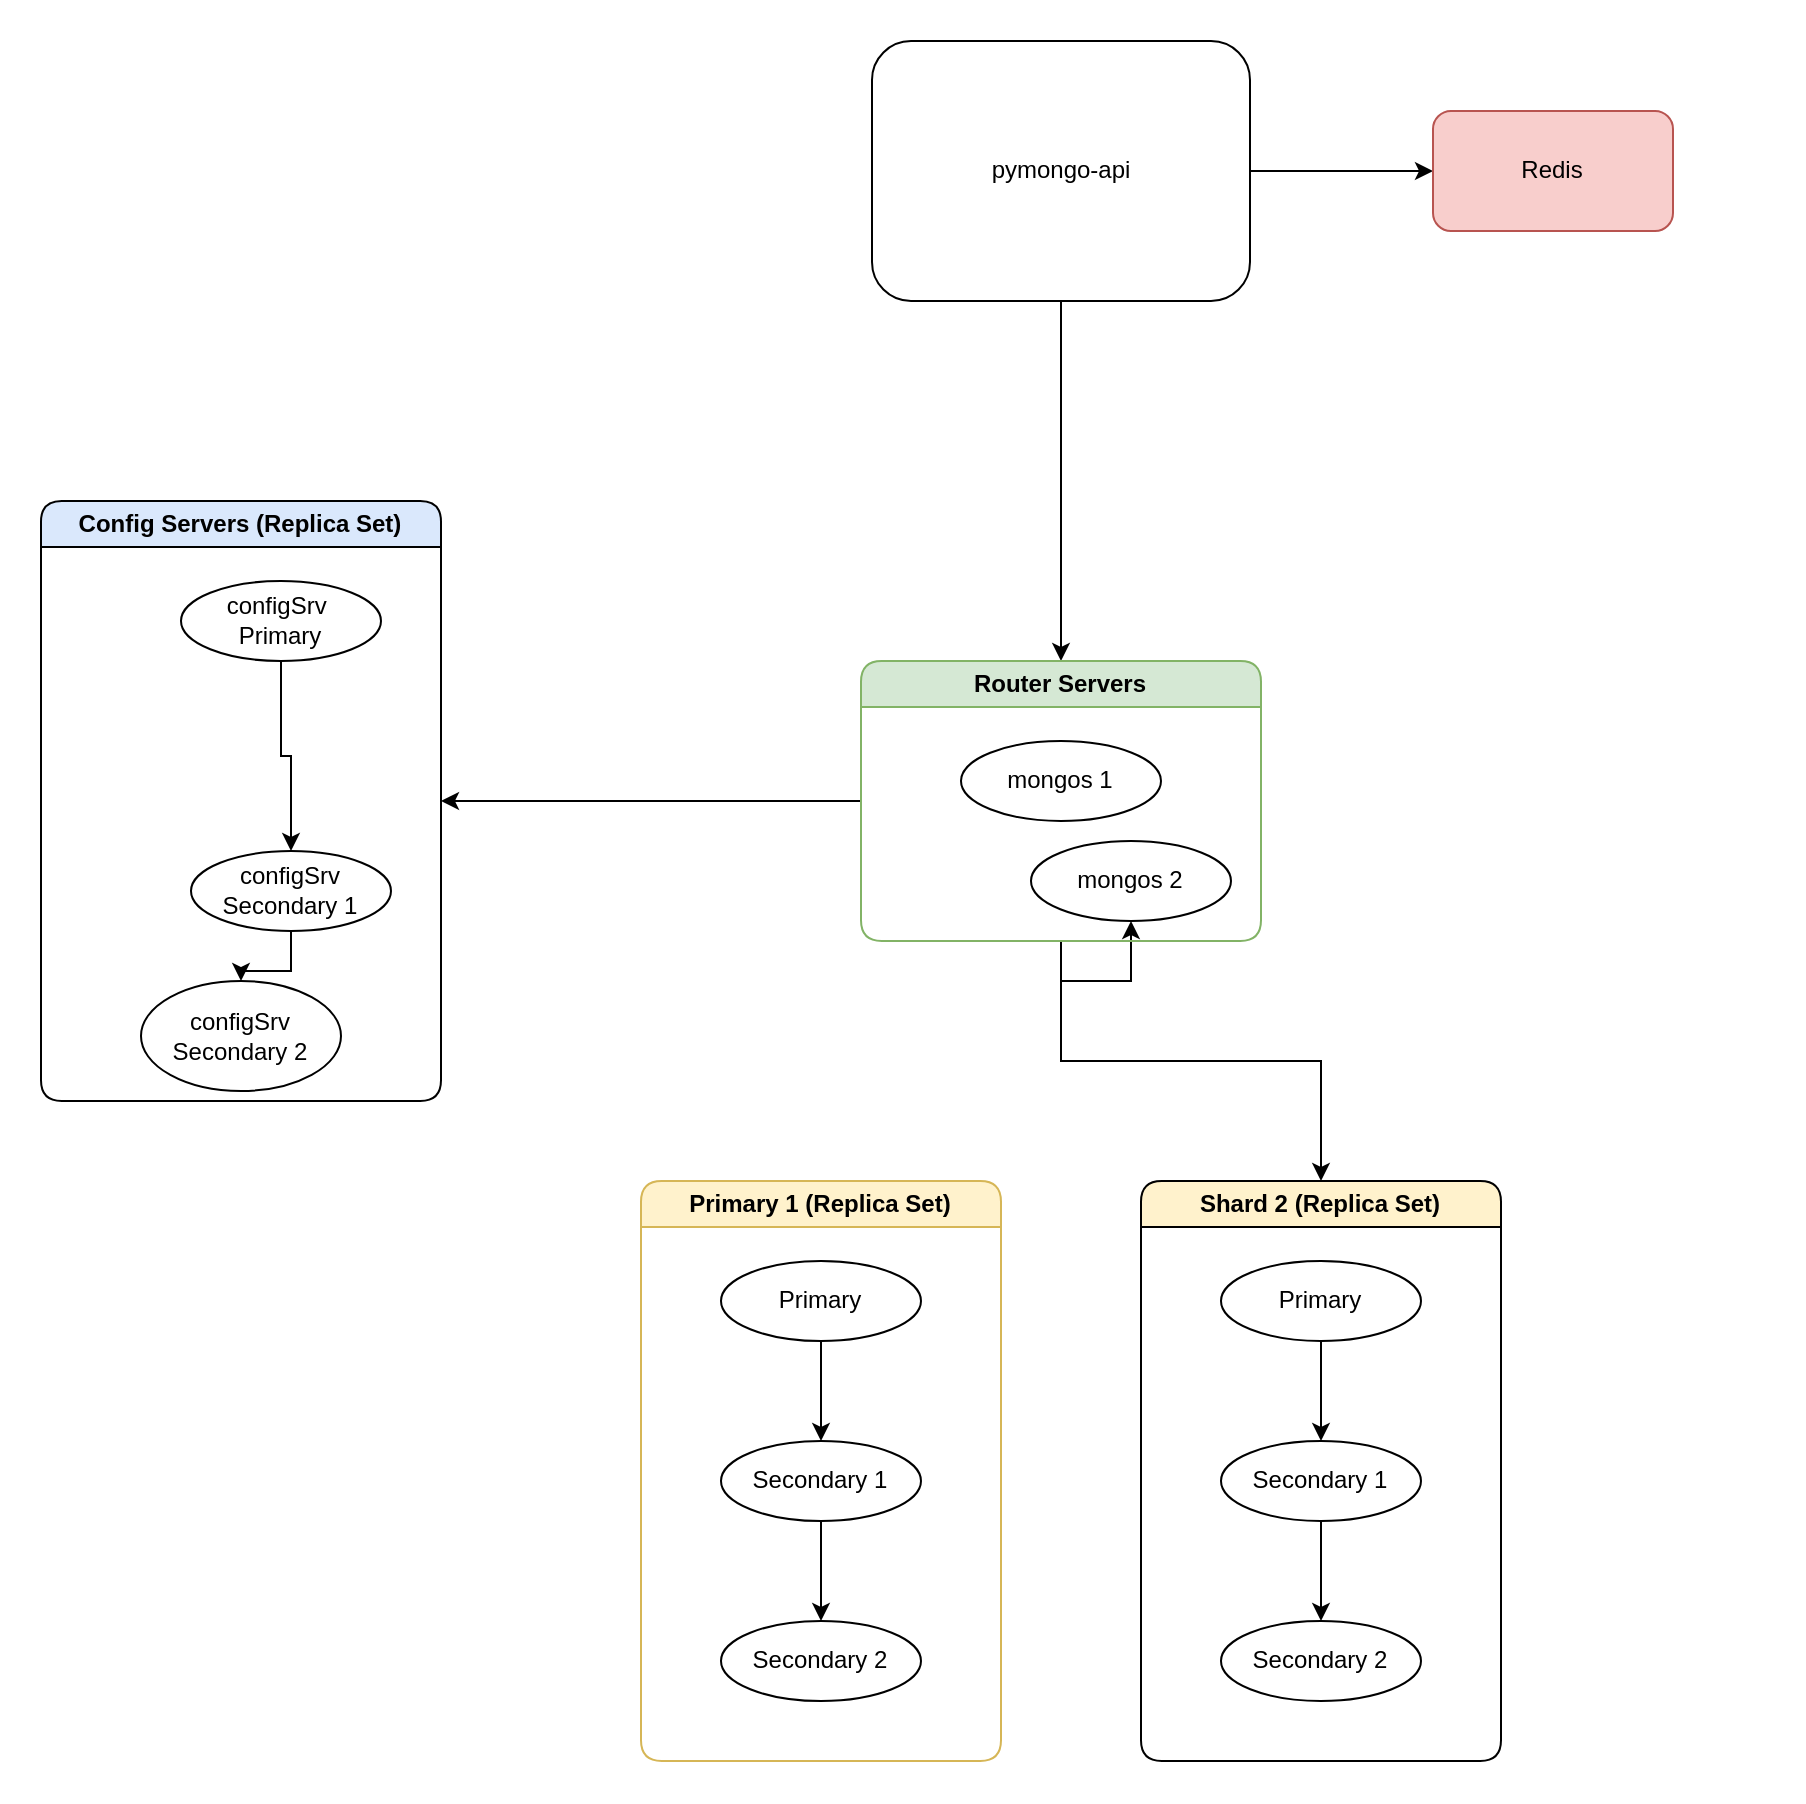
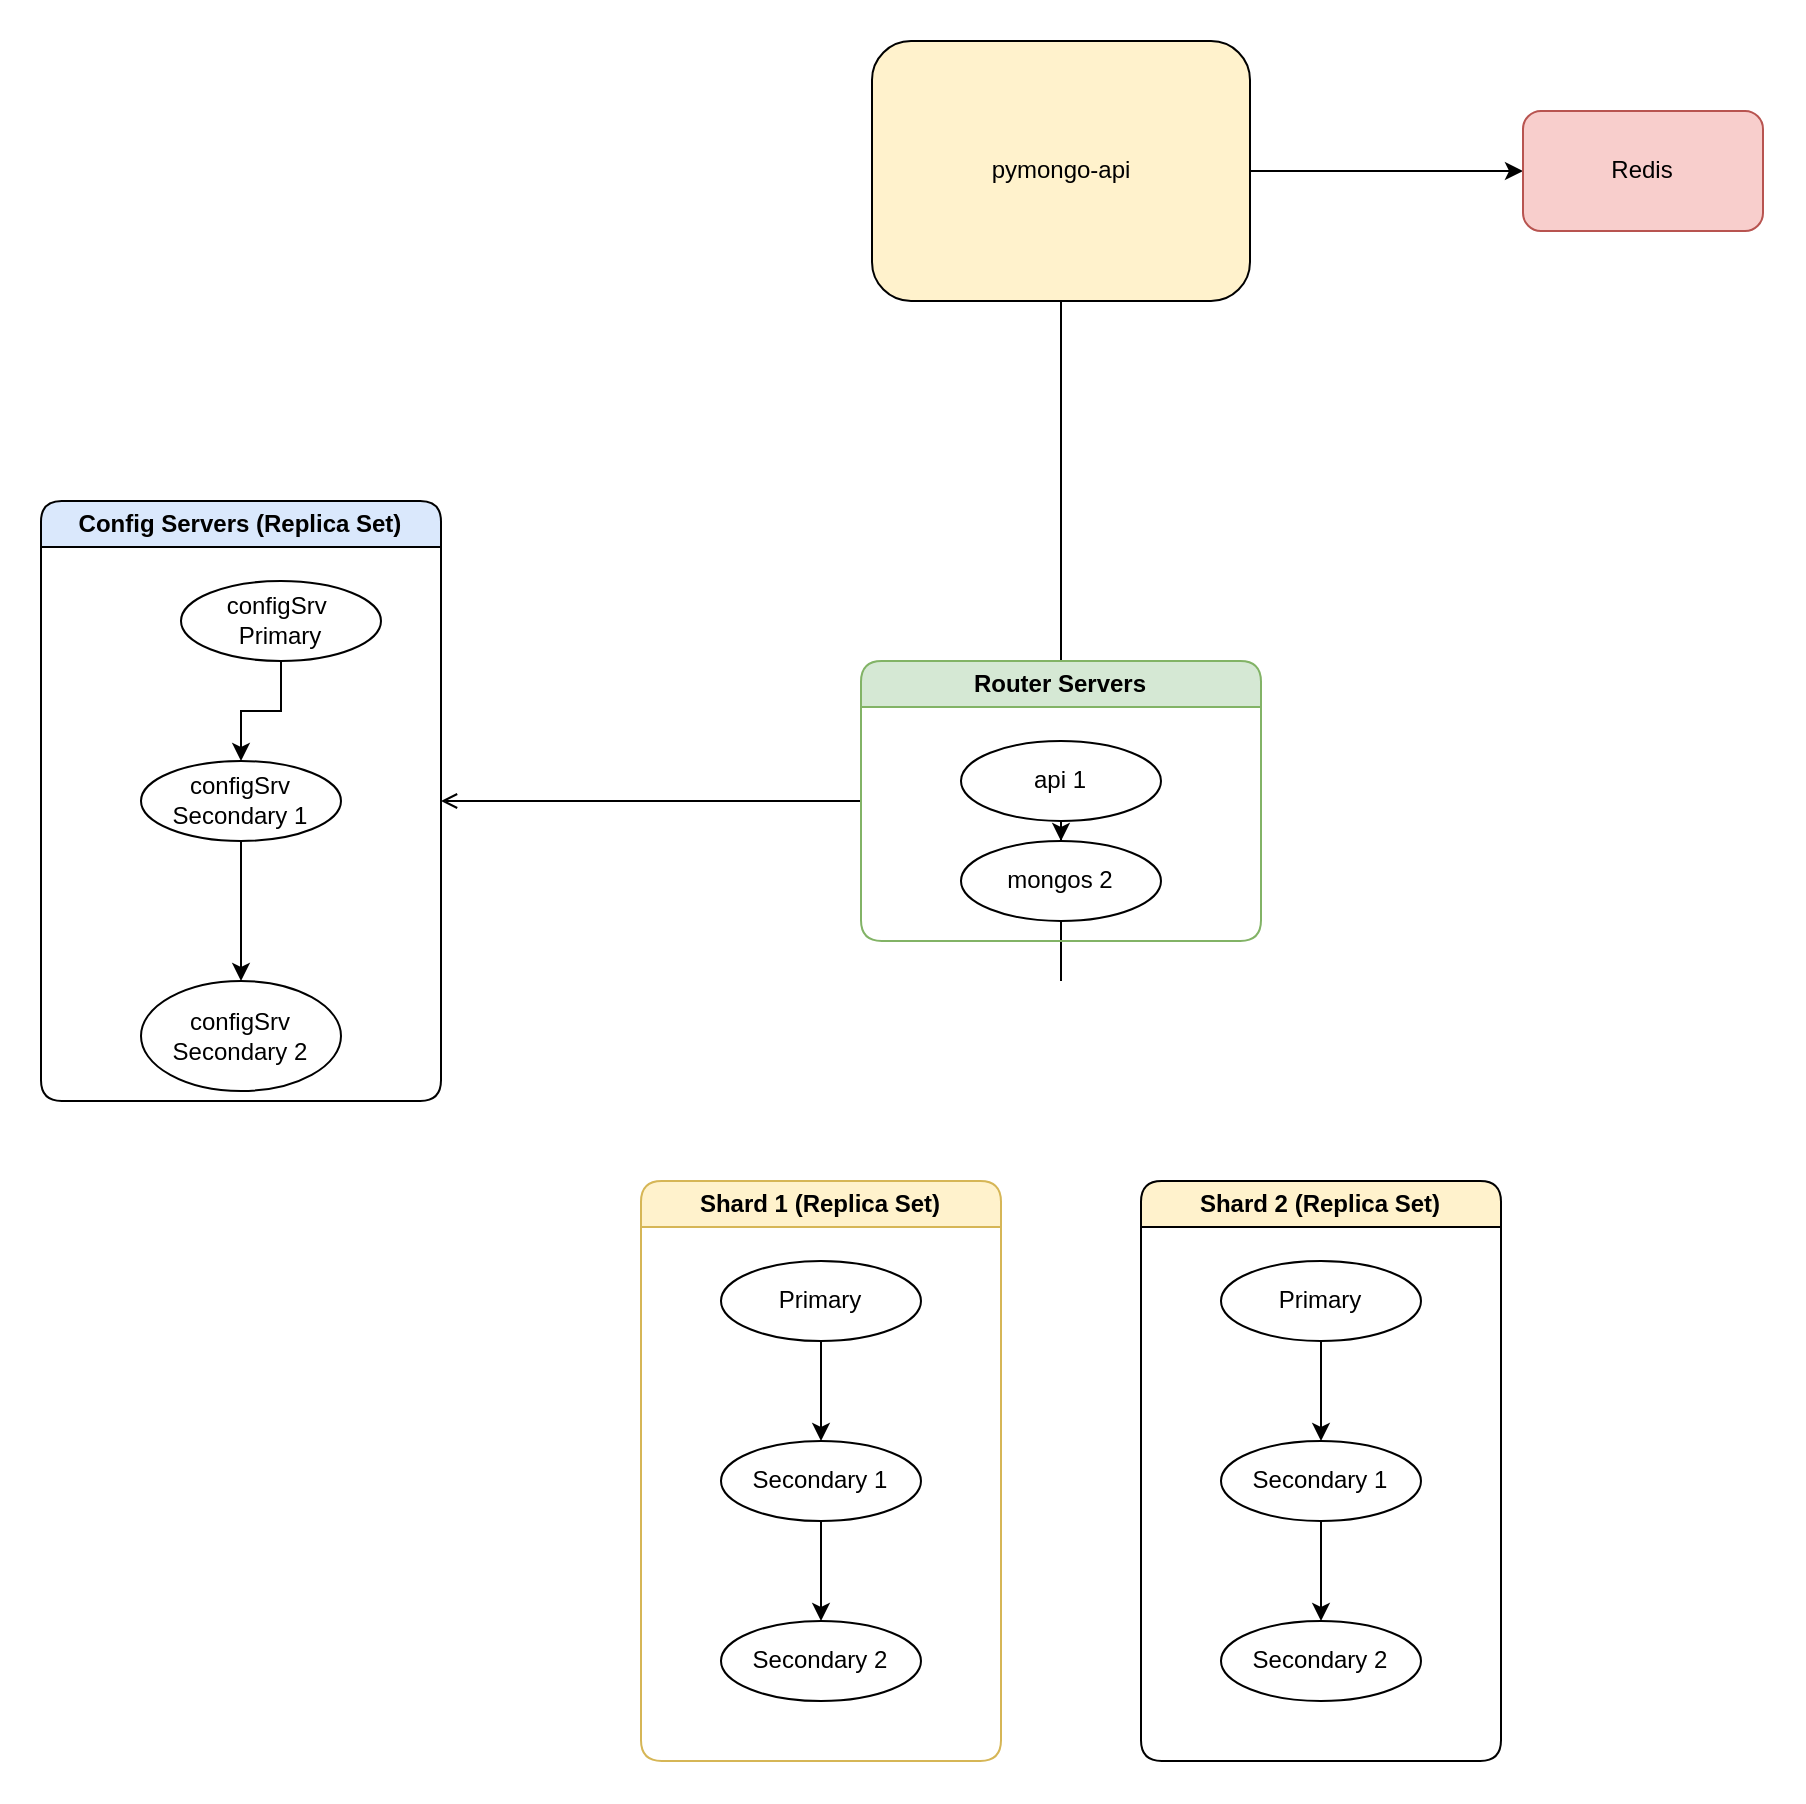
node "pymongo-api": fillcolor #ffffff -> #fff2cc
node "Redis": moved (1553, 171) -> (1643, 171)
edge "pymongo-api" -> "Router Servers": arrowhead classic -> none
node "mongos 1": label "mongos 1" -> "api 1"
edge "Router Servers" -> "Config Servers (Replica Set)": arrowhead classic -> open
node "mongos 2": moved (1131, 881) -> (1061, 881)
node "configSrv Secondary 1": moved (291, 891) -> (241, 801)
edge "Router Servers" -> "Shard 2 (Replica Set)": removed
node "Primary 1 (Replica Set)": label "Primary 1 (Replica Set)" -> "Shard 1 (Replica Set)"
